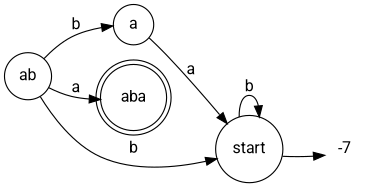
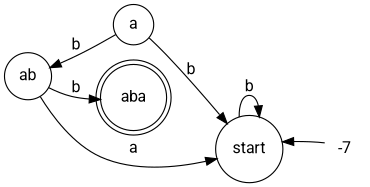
edge "ab" -> "a": reversed
edge "a" -> "start": label "a" -> "b"
edge "ab" -> "aba": label "a" -> "b"
edge "ab" -> "start": label "b" -> "a"
edge "start" -> "-7": reversed
